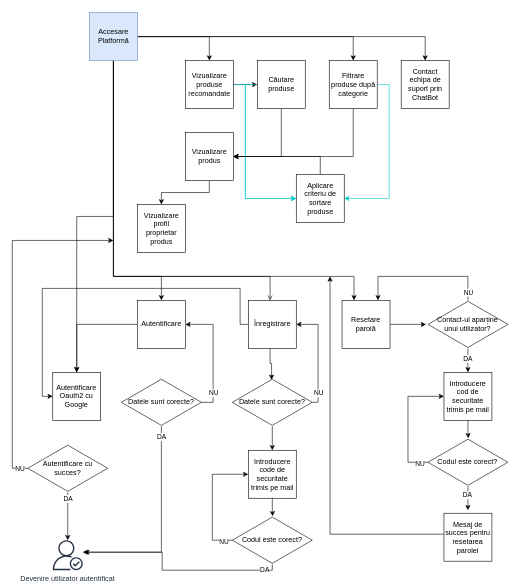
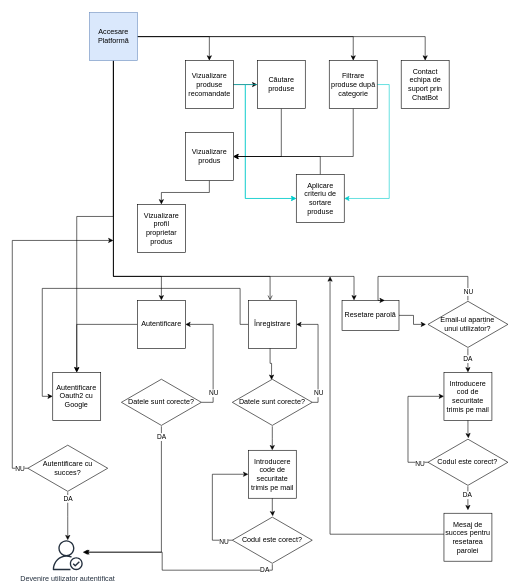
node "Resetare parolă": size 48x48 -> 57x30
node "Contact-ul aparține unui utilizator?": label "Contact-ul aparține unui utilizator?" -> "Email-ul aparține unui utilizator?"
